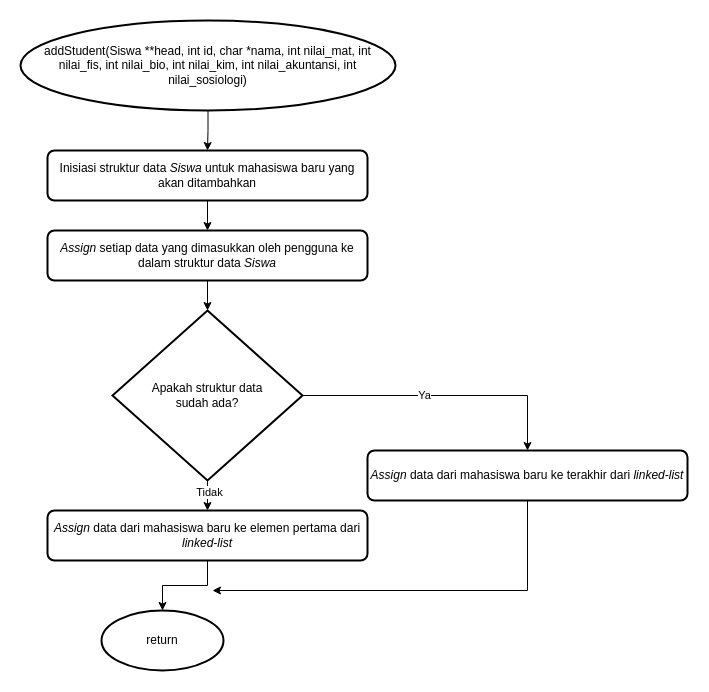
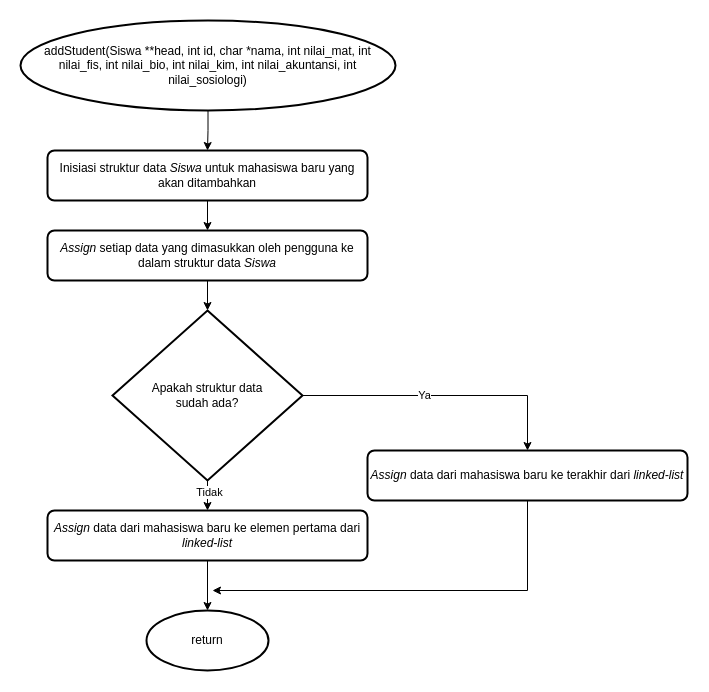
node "return": moved (163, 641) -> (208, 641)
